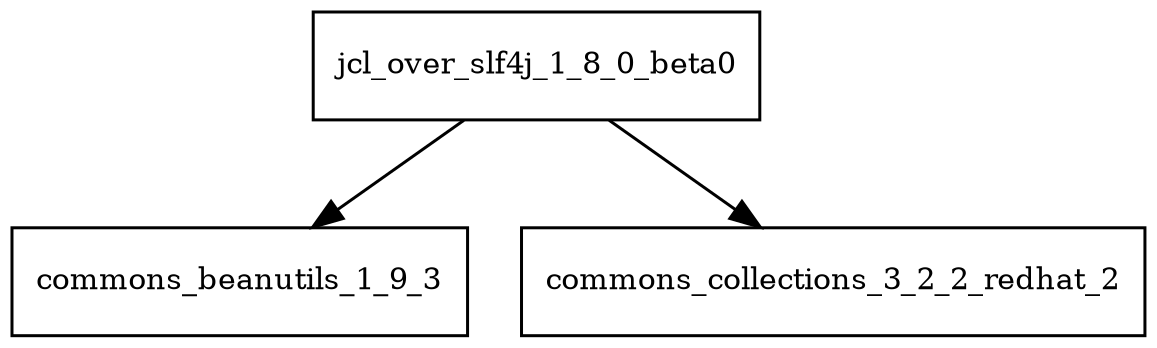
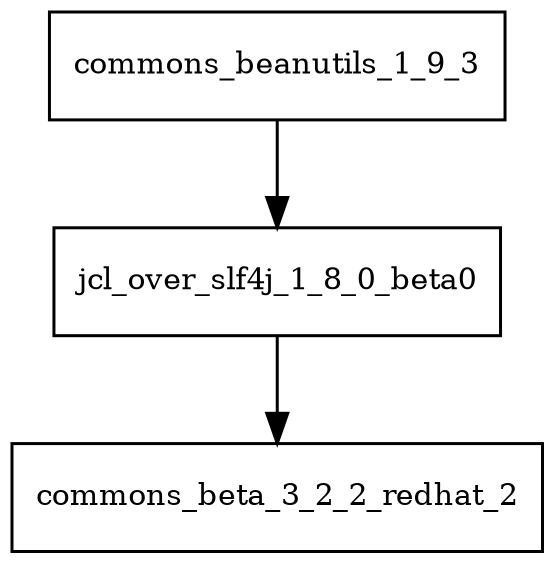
edge "jcl_over_slf4j_1_8_0_beta0" -> "commons_beanutils_1_9_3": reversed
node "commons_collections_3_2_2_redhat_2": label "commons_collections_3_2_2_redhat_2" -> "commons_beta_3_2_2_redhat_2"
